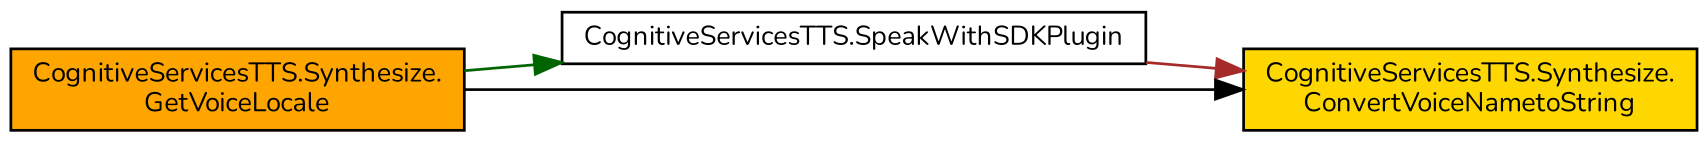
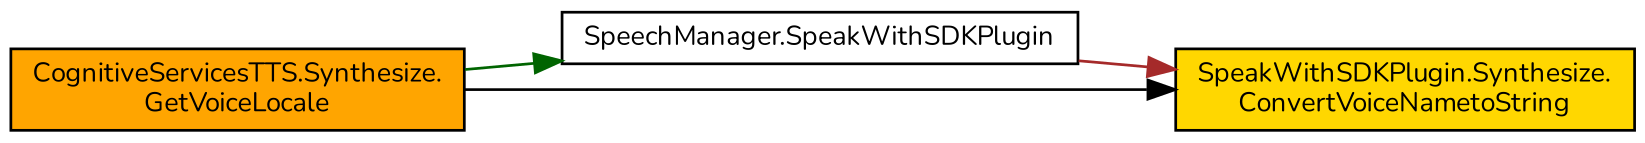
node "CognitiveServicesTTS.SpeakWithSDKPlugin": label "CognitiveServicesTTS.SpeakWithSDKPlugin" -> "SpeechManager.SpeakWithSDKPlugin"
node "CognitiveServicesTTS.Synthesize. ConvertVoiceNametoString": label "CognitiveServicesTTS.Synthesize. ConvertVoiceNametoString" -> "SpeakWithSDKPlugin.Synthesize. ConvertVoiceNametoString"
